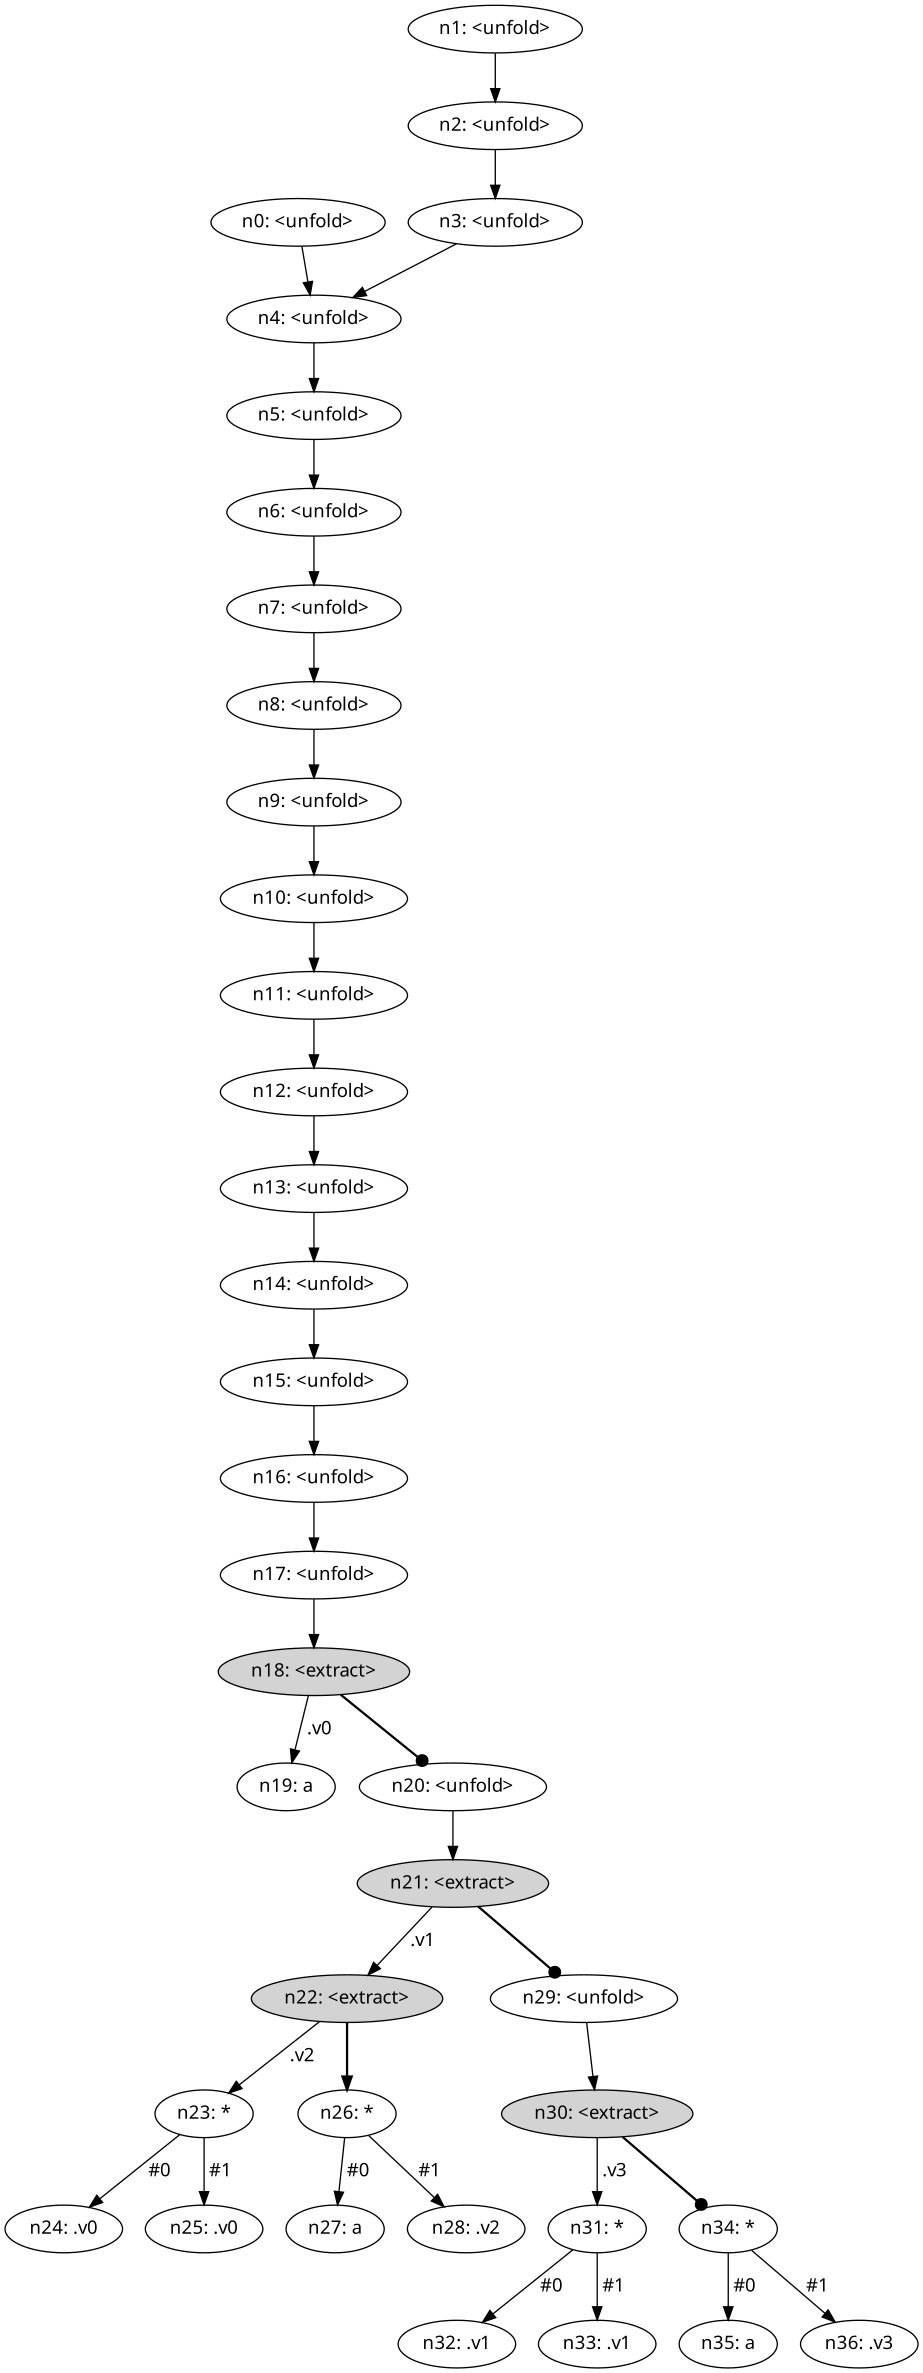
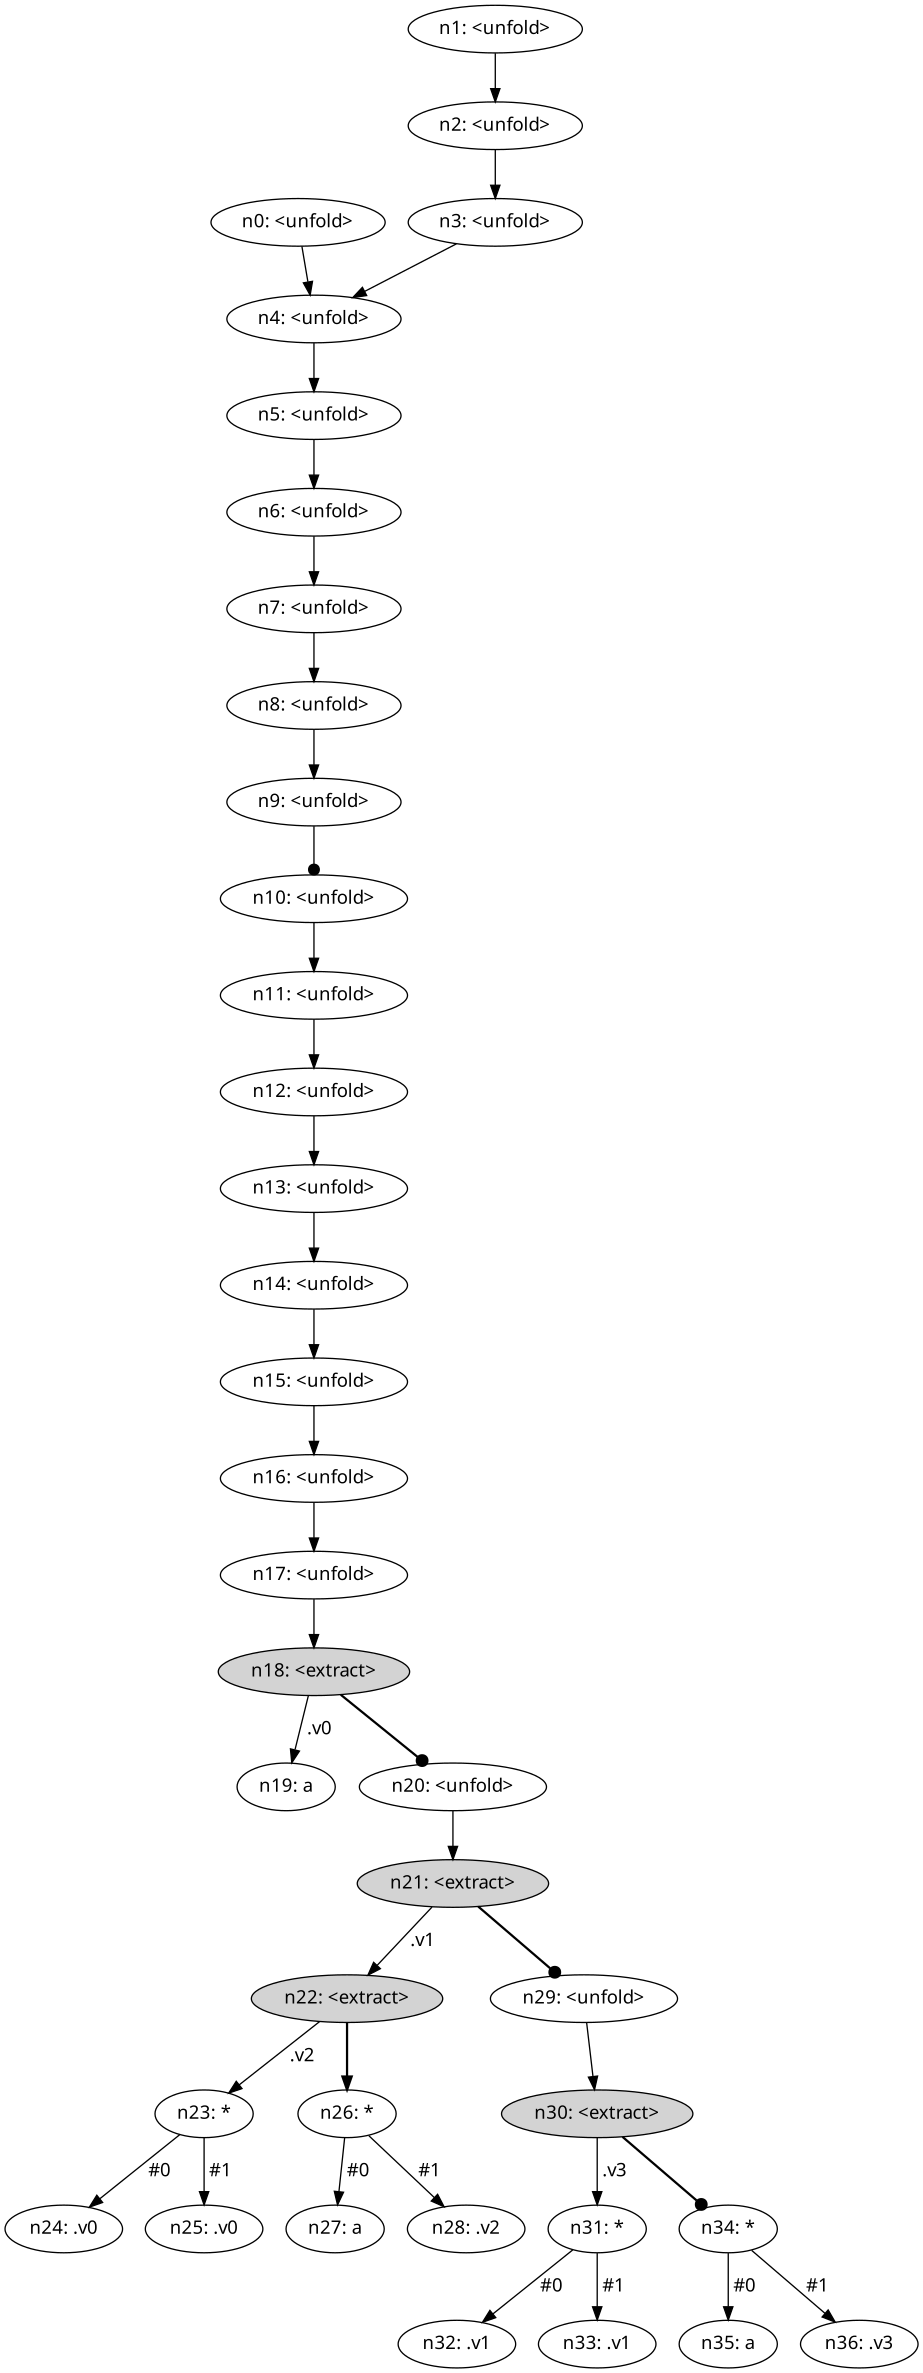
edge "n9: <unfold>" -> "n10: <unfold>": arrowhead normal -> dot
